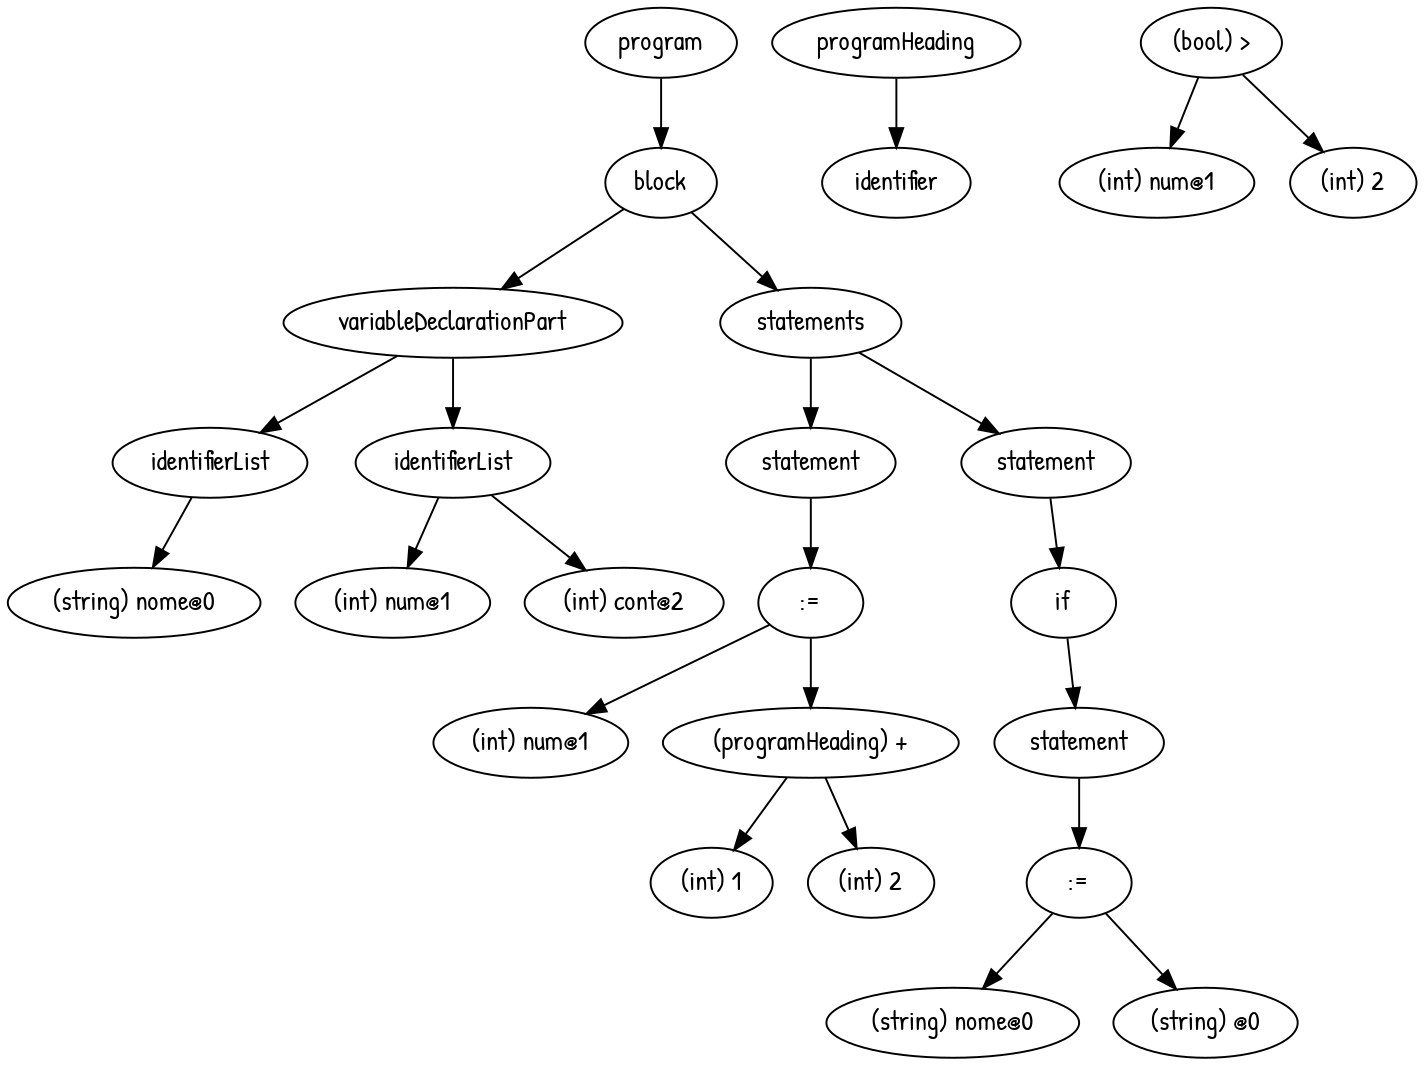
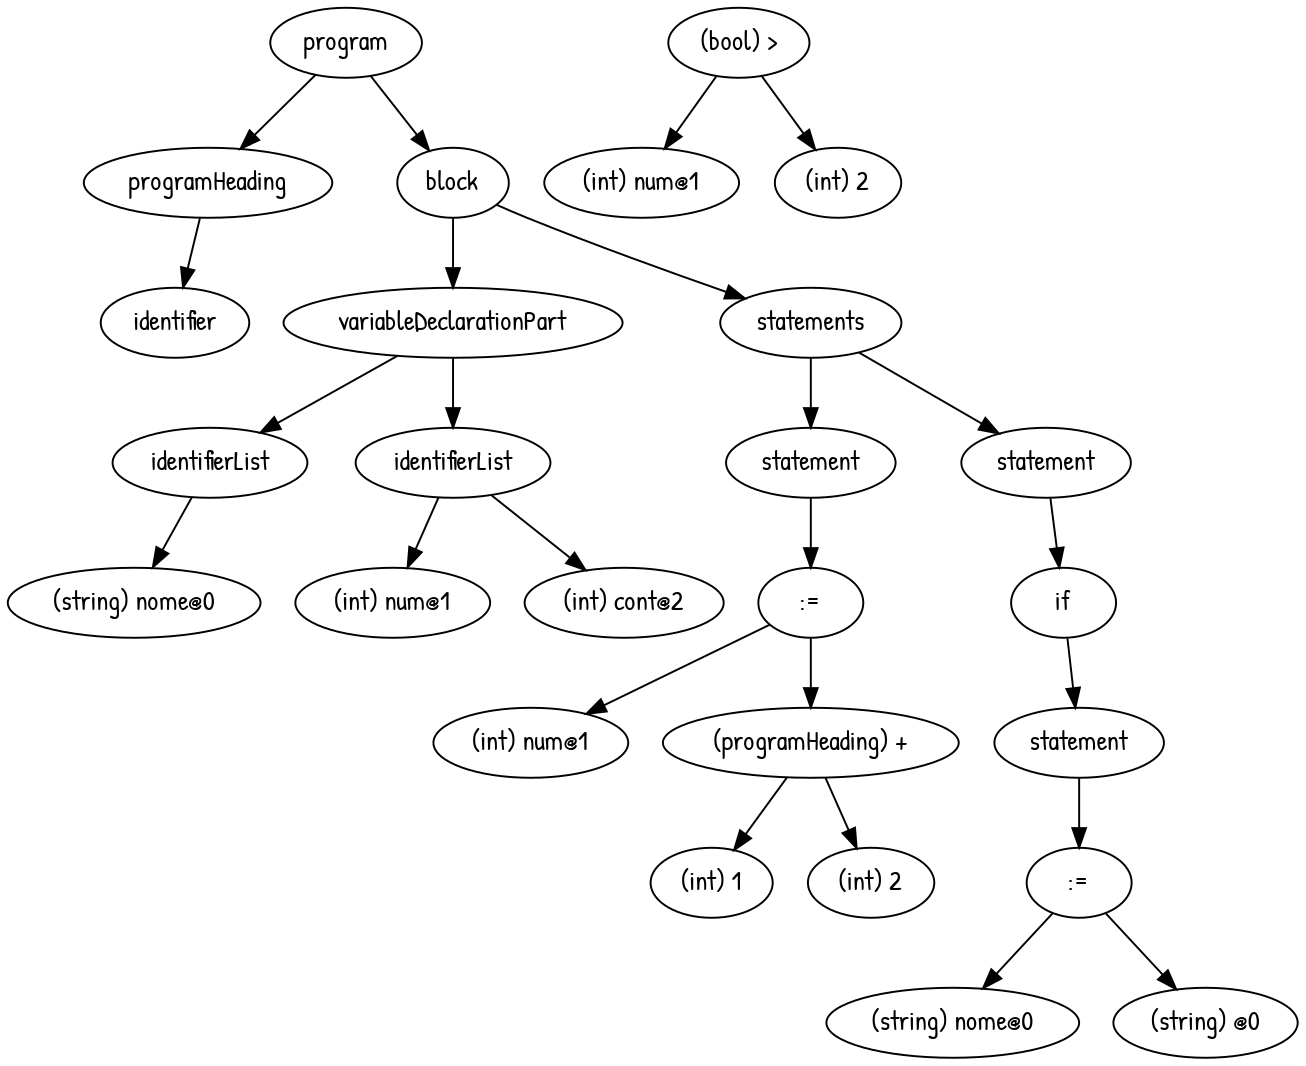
edge "program" -> "programHeading": added
